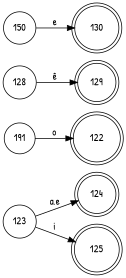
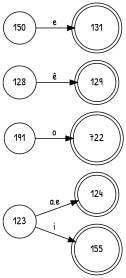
node "130": label "130" -> "131"
node "122": label "122" -> "722"
node "125": label "125" -> "155"
